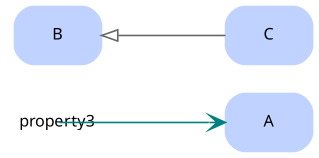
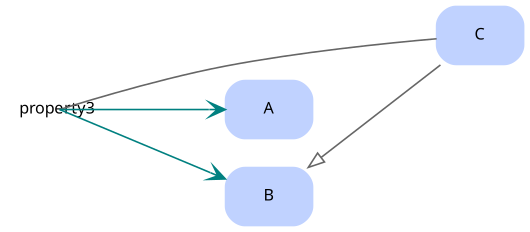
edge "C" -- "property3": added
edge "property3" -> "B": added
